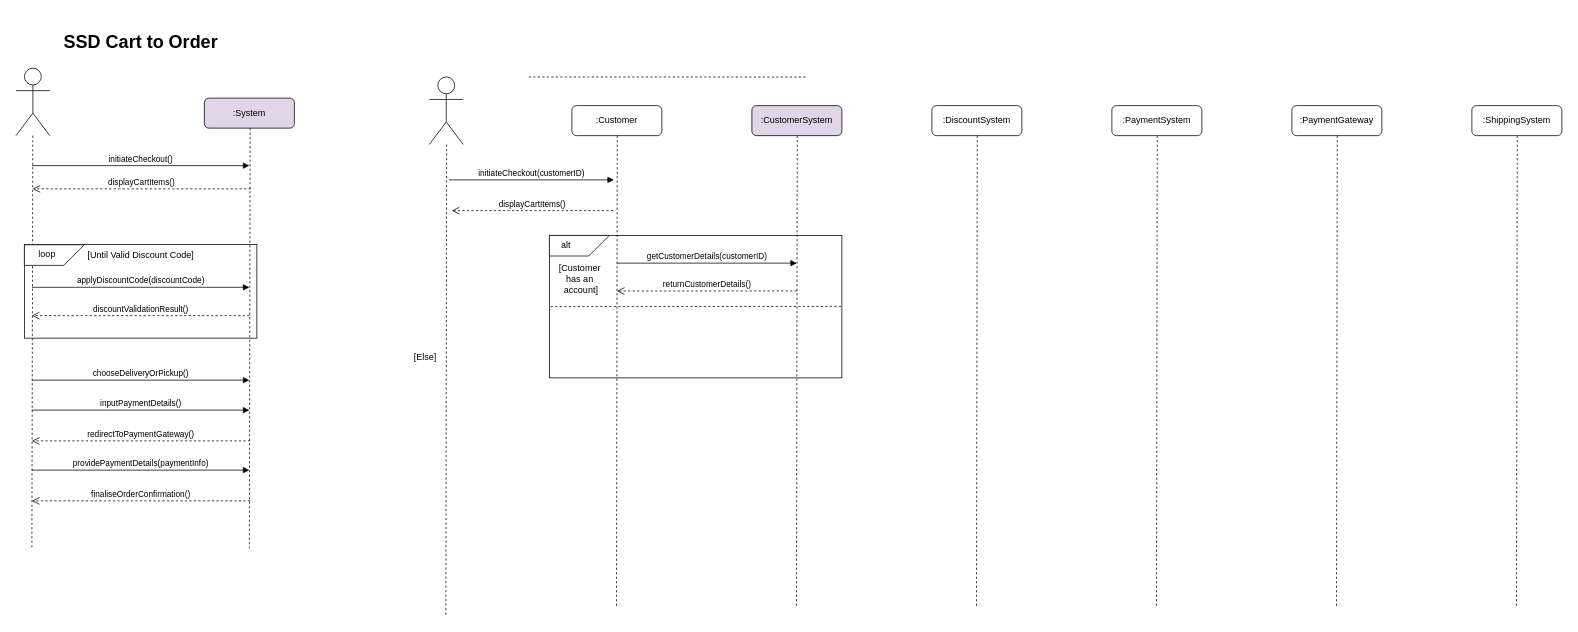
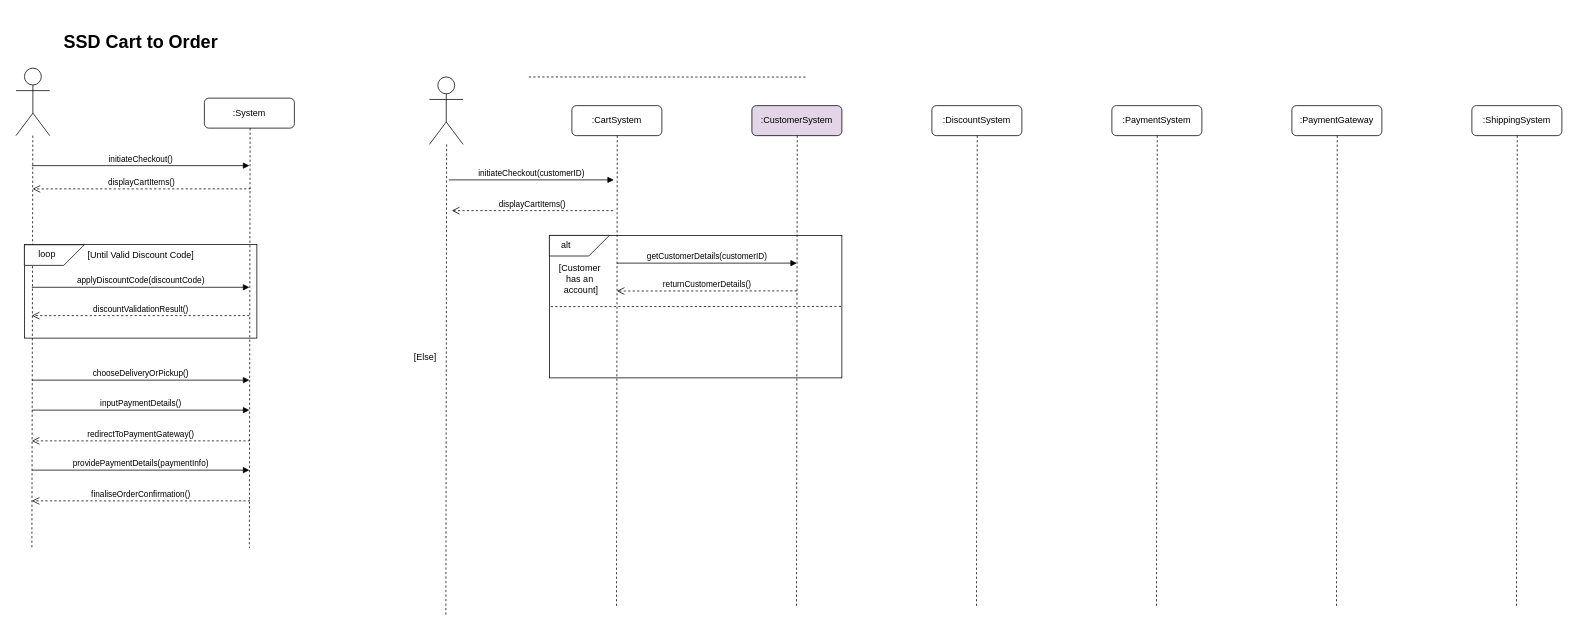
node ":System": fillcolor #e1d5e7 -> #ffffff
node ":Customer": label ":Customer" -> ":CartSystem"
